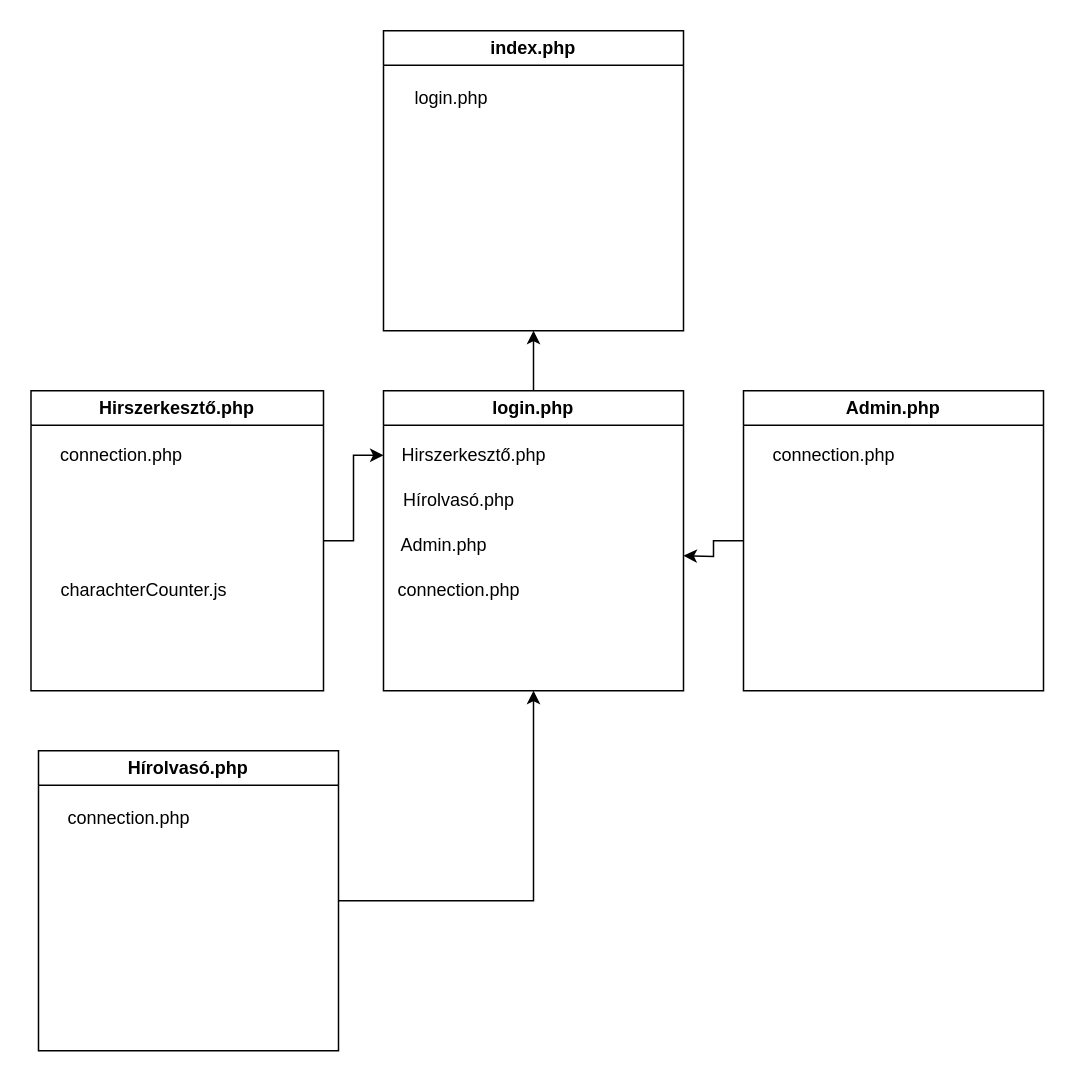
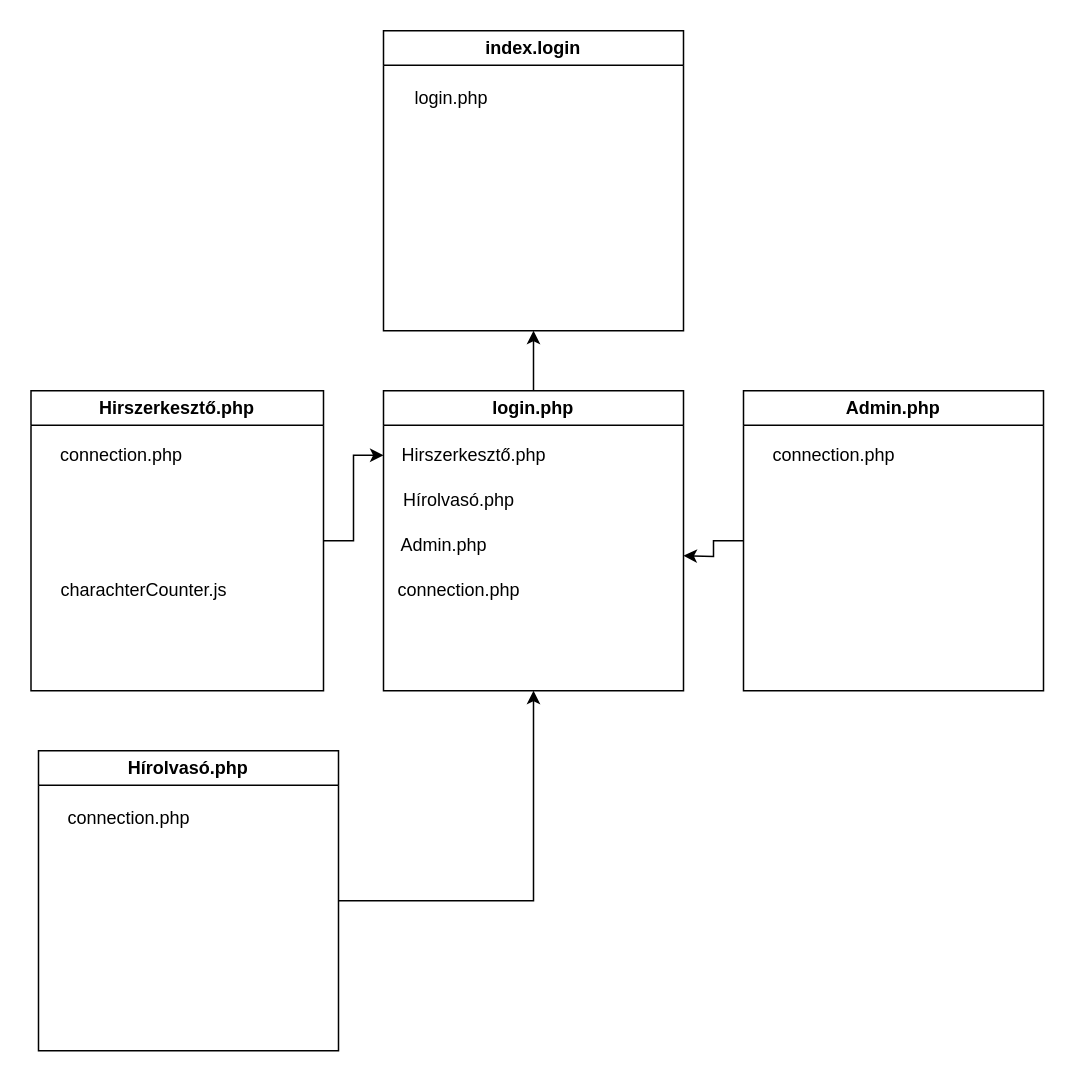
node "index.php": label "index.php" -> "index.login"
